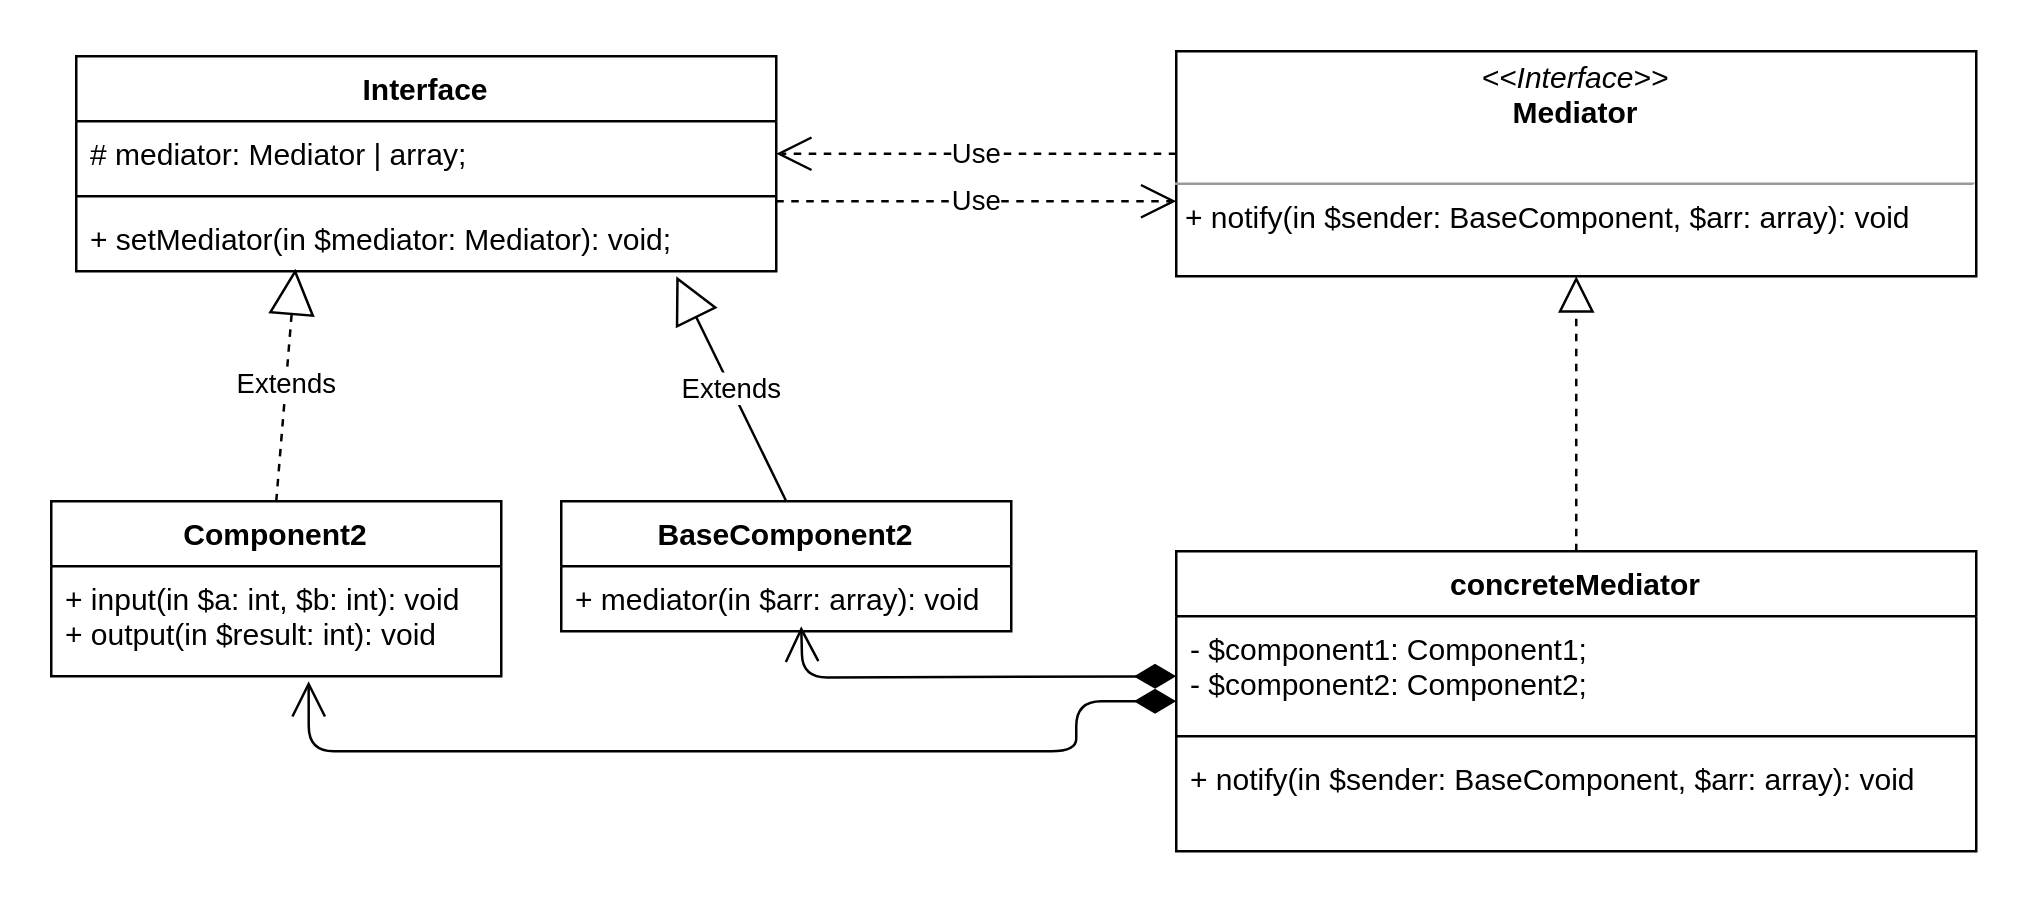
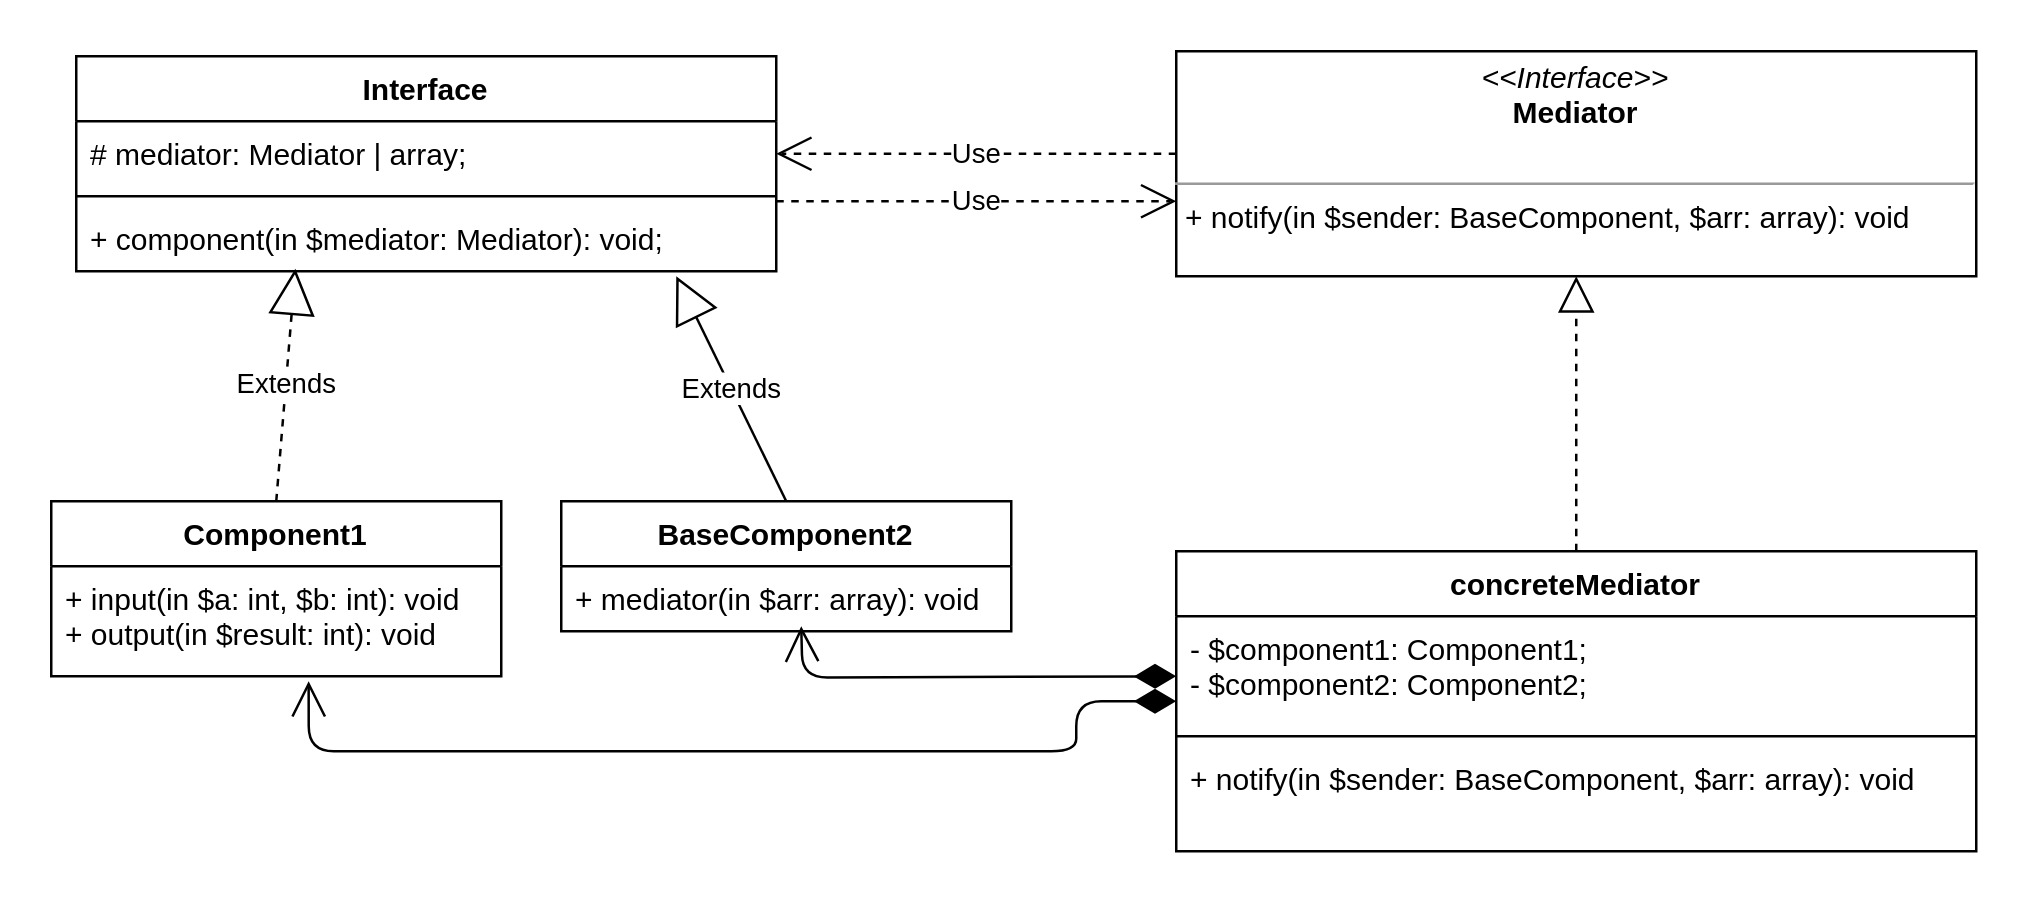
node "+ setMediator(in $mediator: Mediator): void;": label "+ setMediator(in $mediator: Mediator): void;" -> "+ component(in $mediator: Mediator): void;"
node "Component2": label "Component2" -> "Component1"
